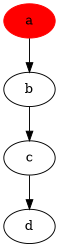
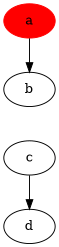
edge "b" -> "c": removed
